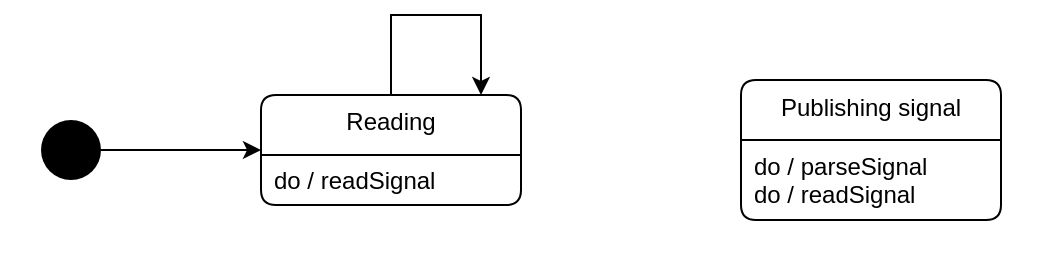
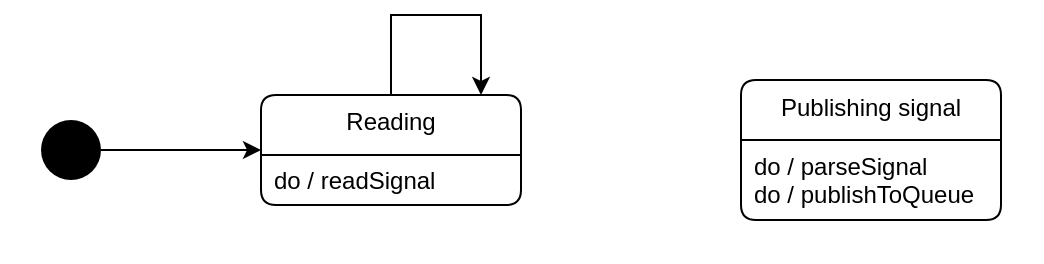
node "do / parseSignal do / readSignal": label "do / parseSignal do / readSignal" -> "do / parseSignal do / publishToQueue"
